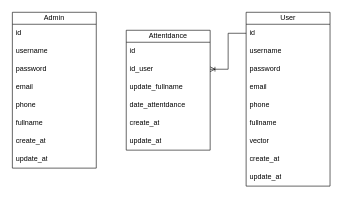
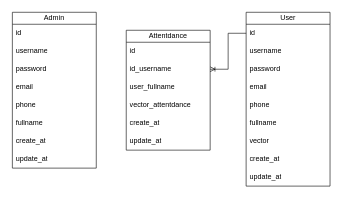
node "id_user": label "id_user" -> "id_username"
node "update_fullname": label "update_fullname" -> "user_fullname"
node "date_attentdance": label "date_attentdance" -> "vector_attentdance"
